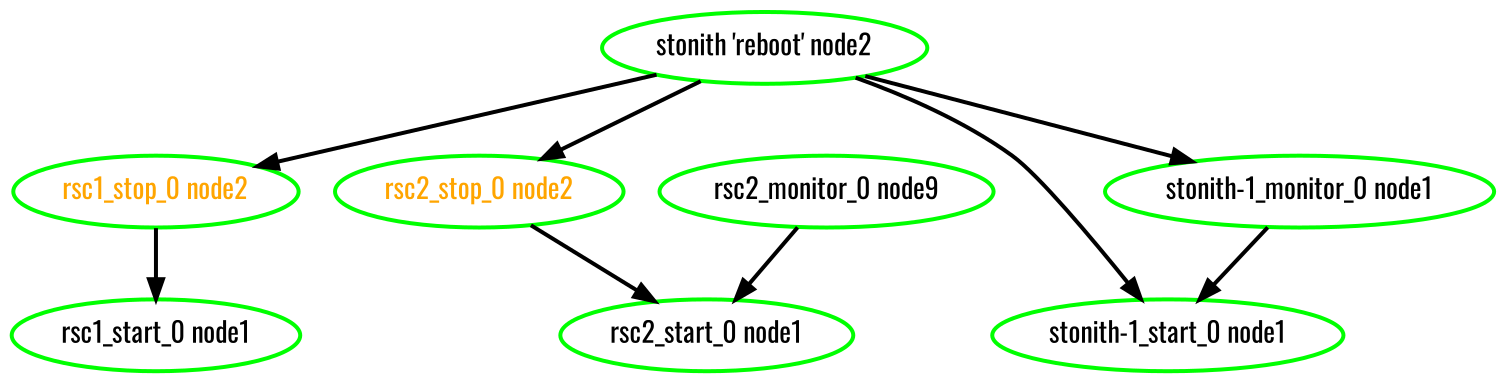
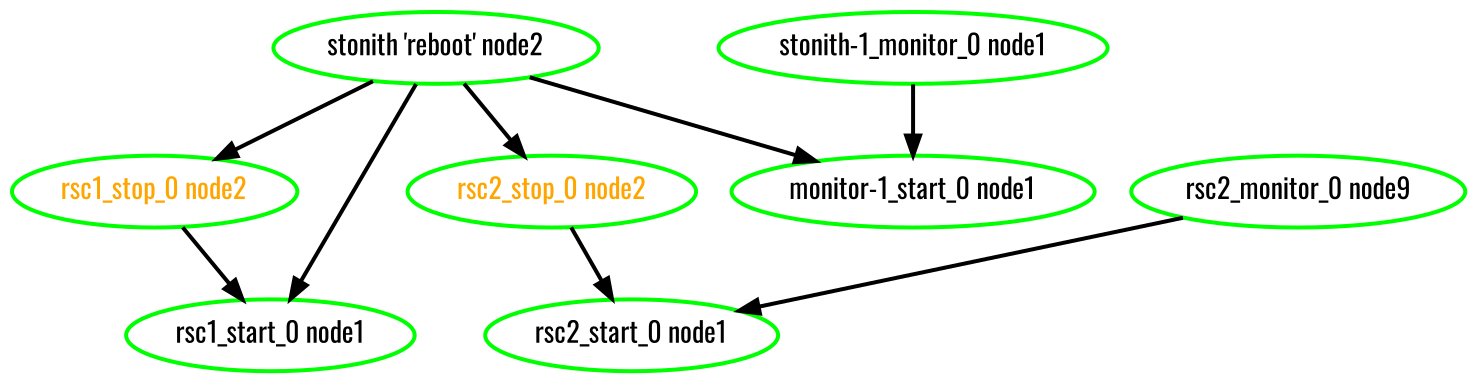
edge "stonith 'reboot' node2" -> "stonith-1_monitor_0 node1": now "stonith 'reboot' node2" -> "rsc1_start_0 node1"
node "stonith-1_start_0 node1": label "stonith-1_start_0 node1" -> "monitor-1_start_0 node1"
